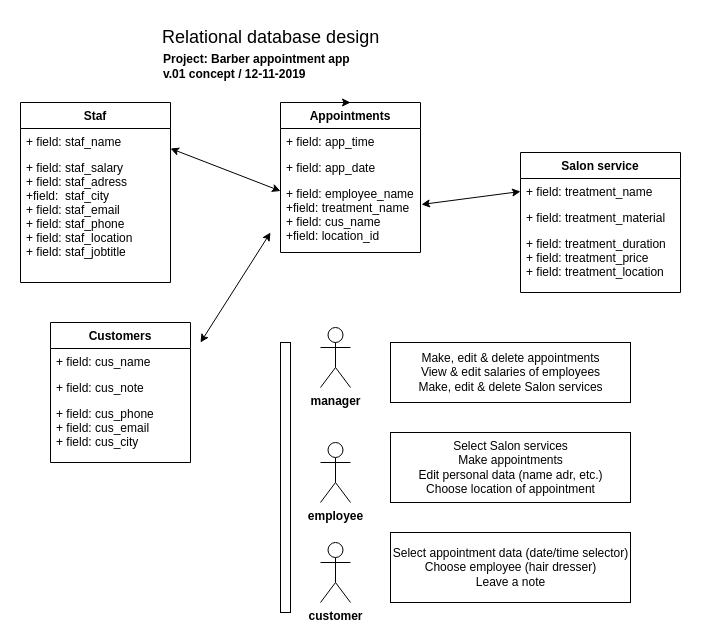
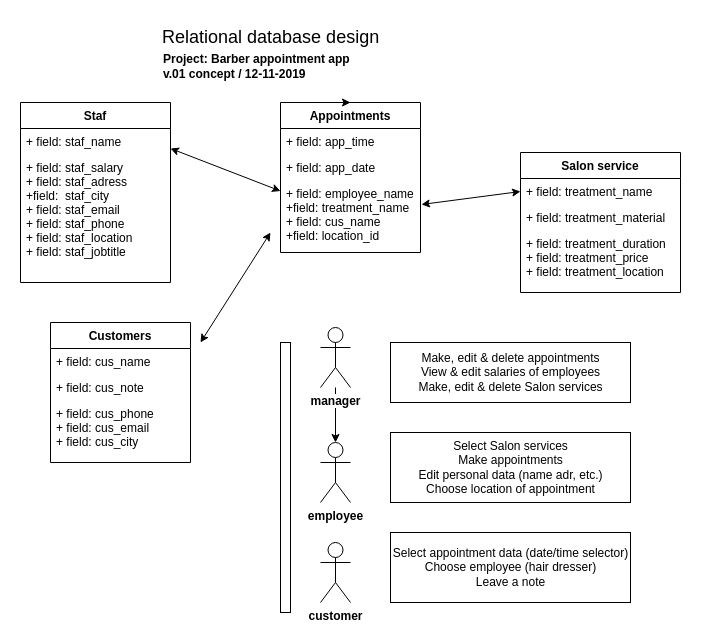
edge "manager" -> "employee": added
